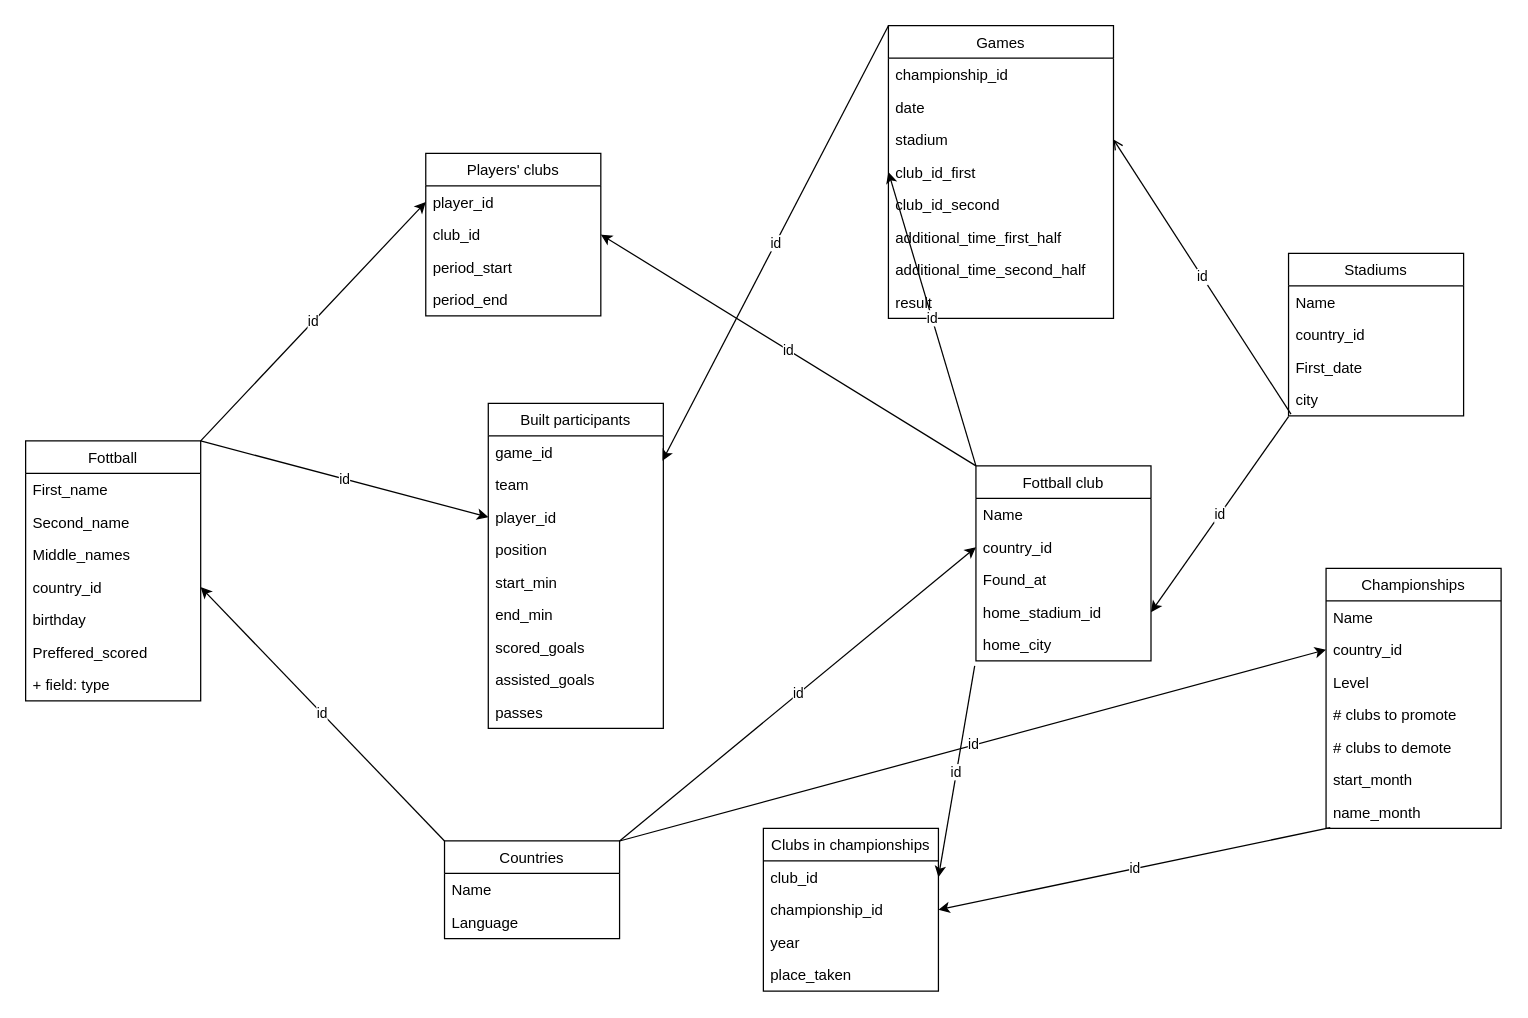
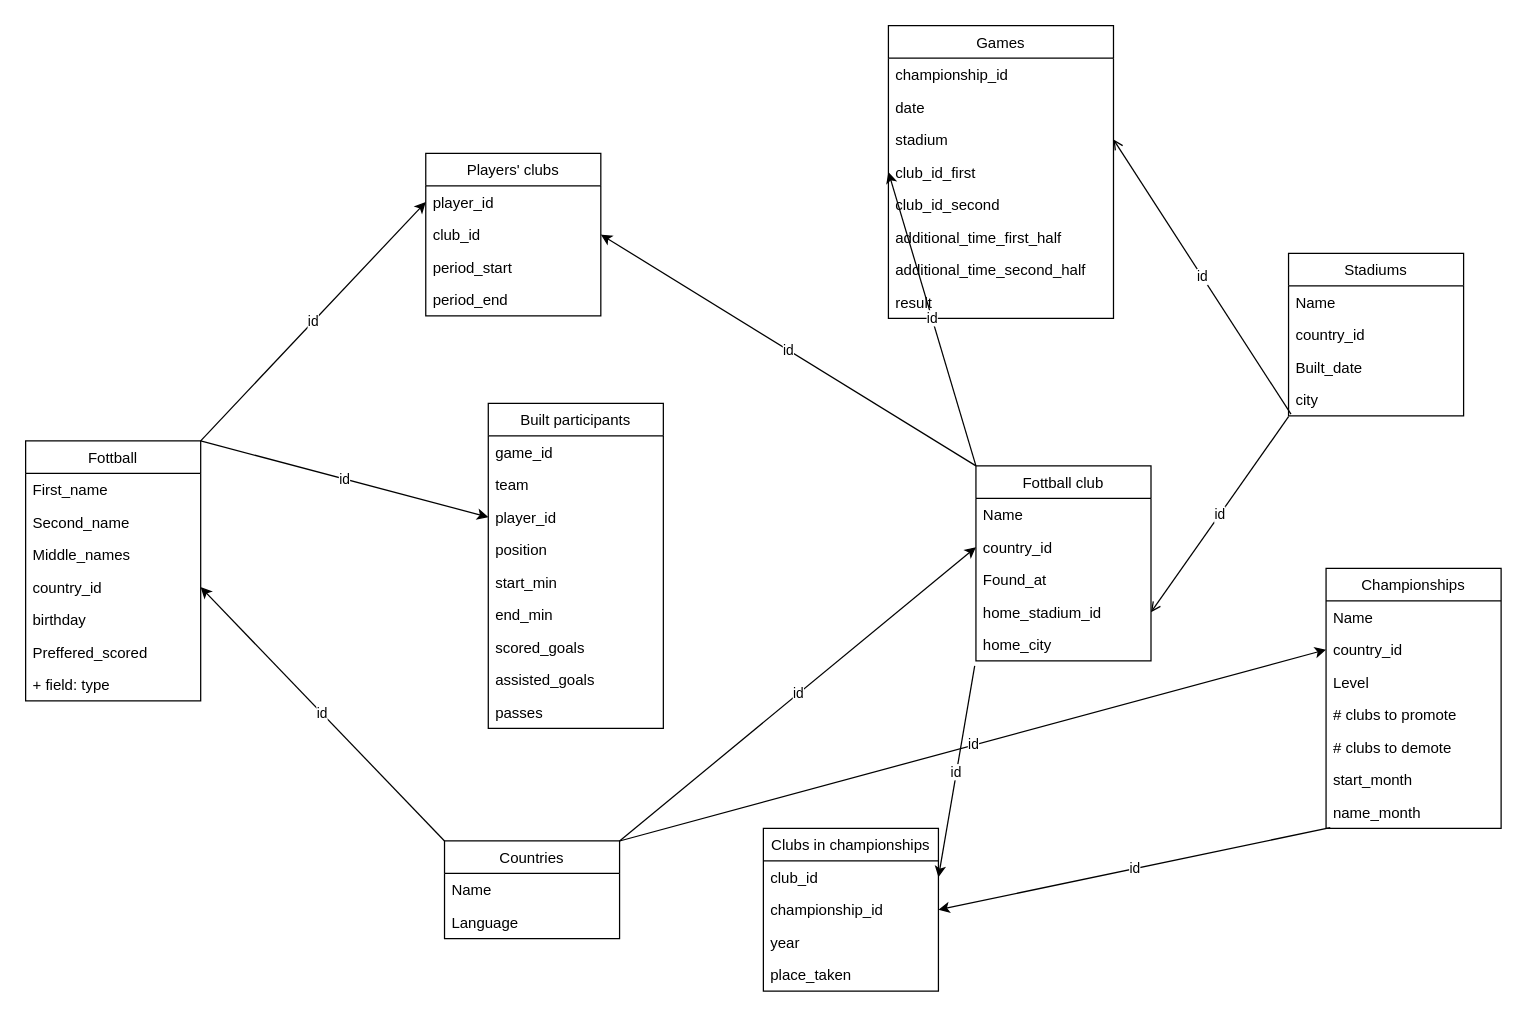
edge "Games" -> "game_id": removed, label "id"
node "First_date": label "First_date" -> "Built_date"
edge "city" -> "home_stadium_id": arrowhead classic -> open
